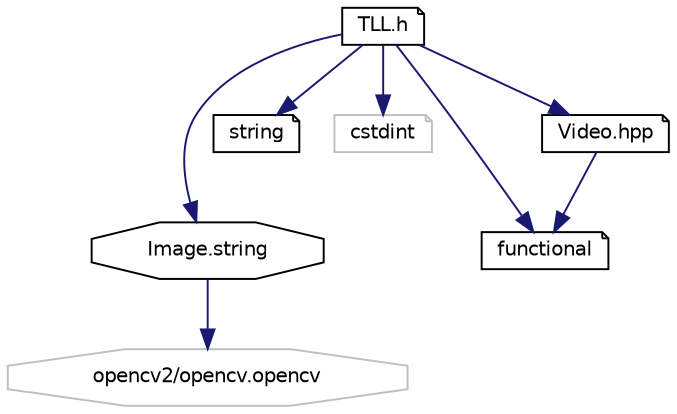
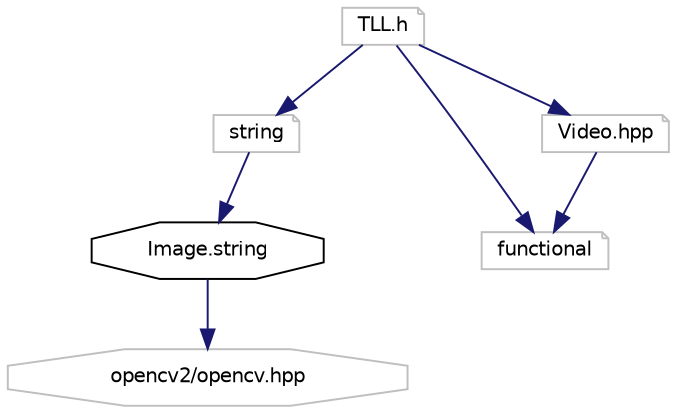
node "TLL.h": color black -> grey75
edge "TLL.h" -> "Image.string": now "string" -> "Image.string"
node "string": color black -> grey75
node "cstdint": removed
node "Video.hpp": color black -> grey75
node "functional": color black -> grey75
node "opencv2/opencv.opencv": label "opencv2/opencv.opencv" -> "opencv2/opencv.hpp"
